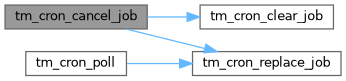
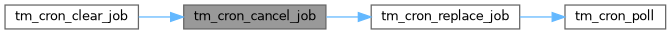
edge "tm_cron_cancel_job" -> "tm_cron_clear_job": reversed
edge "tm_cron_poll" -> "tm_cron_replace_job": reversed
